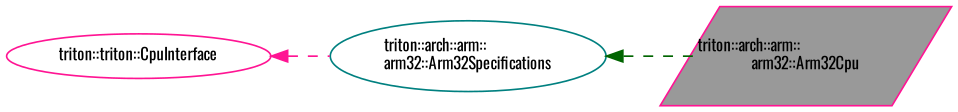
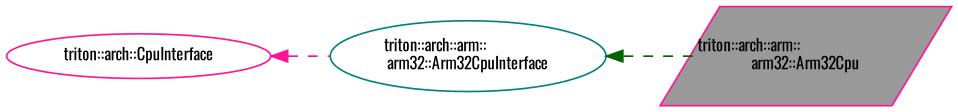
node "triton::triton::CpuInterface": label "triton::triton::CpuInterface" -> "triton::arch::CpuInterface"
node "triton::arch::arm:: arm32::Arm32Specifications": label "triton::arch::arm:: arm32::Arm32Specifications" -> "triton::arch::arm:: arm32::Arm32CpuInterface"
